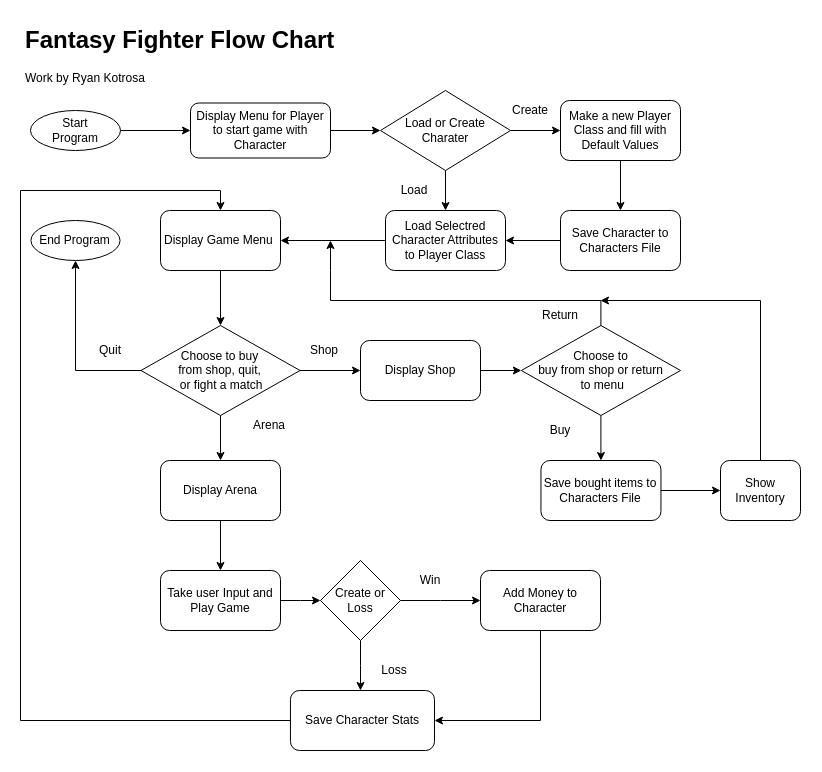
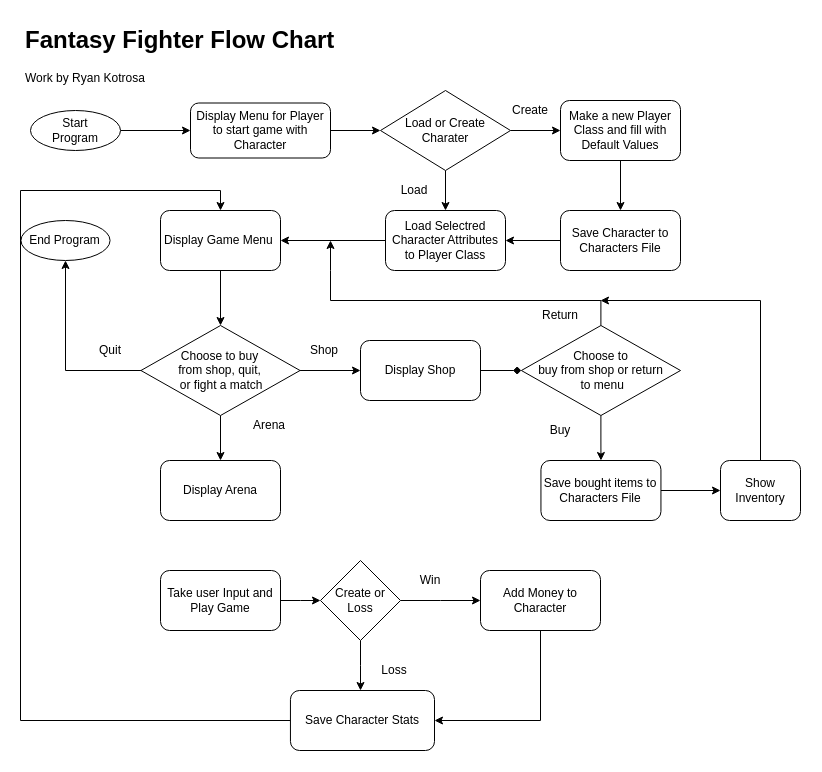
node "End Program": moved (76, 241) -> (66, 241)
edge "Display Shop" -> "Choose to buy from shop or return to menu": arrowhead classic -> diamond
edge "Display Arena" -> "Take user Input and Play Game": removed
